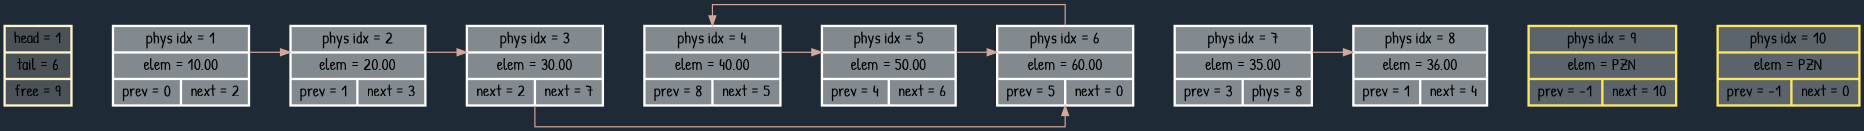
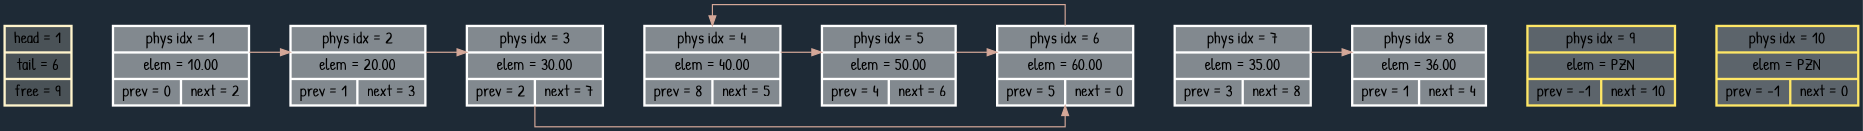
node "phys idx = 3": text "next = 2" -> "prev = 2"
node "phys idx = 7": text "phys = 8" -> "next = 8"
